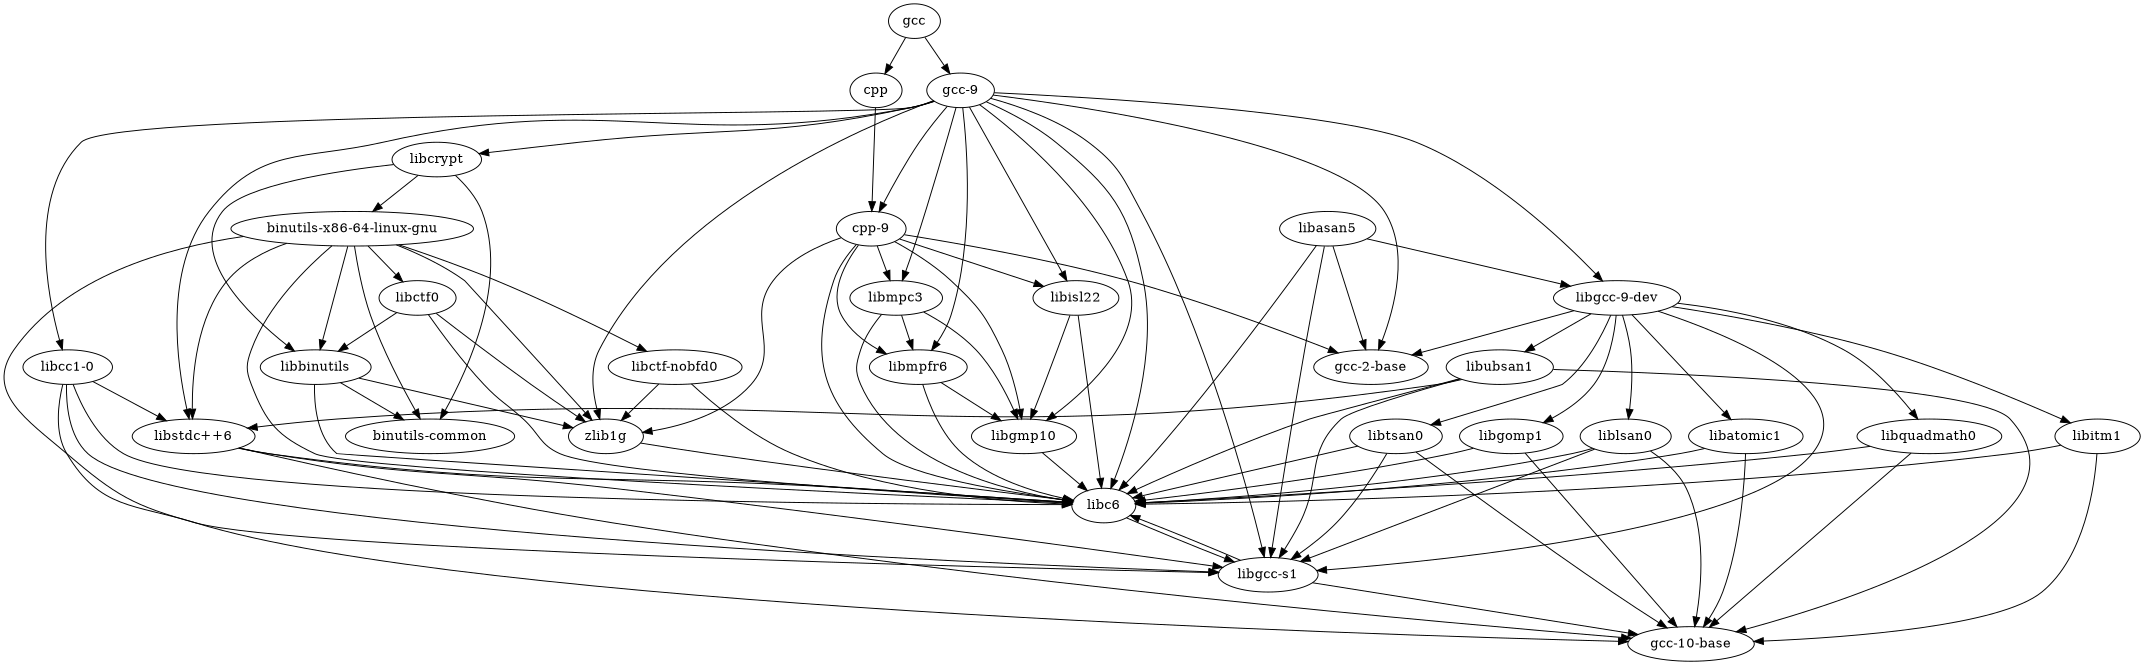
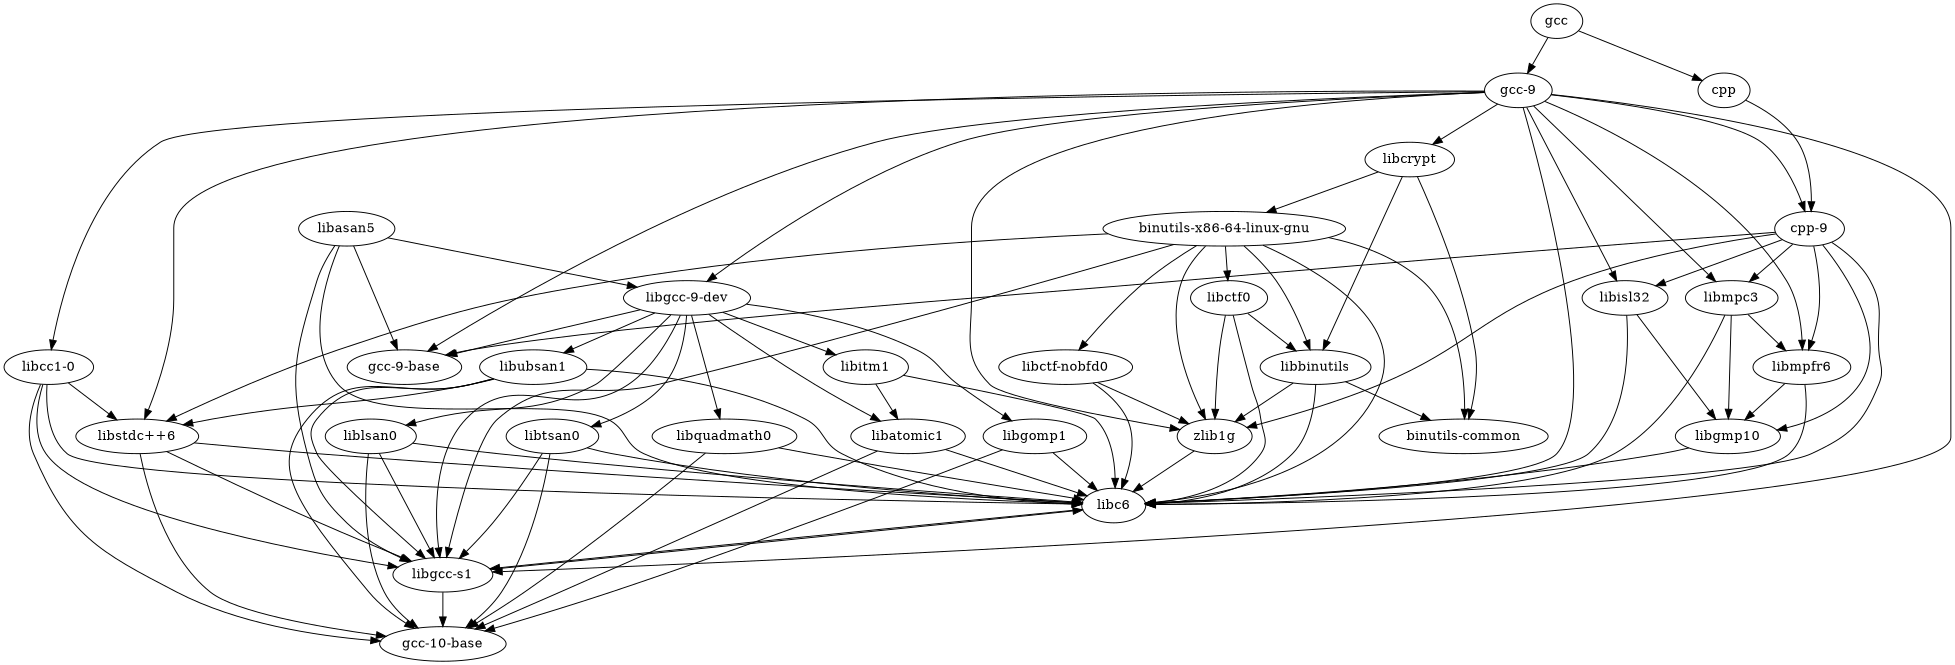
edge "gcc-9" -> "libgmp10": removed
node "libisl22": label "libisl22" -> "libisl32"
node "gcc-2-base": label "gcc-2-base" -> "gcc-9-base"
edge "libitm1" -> "gcc-10-base": now "libitm1" -> "libatomic1"
